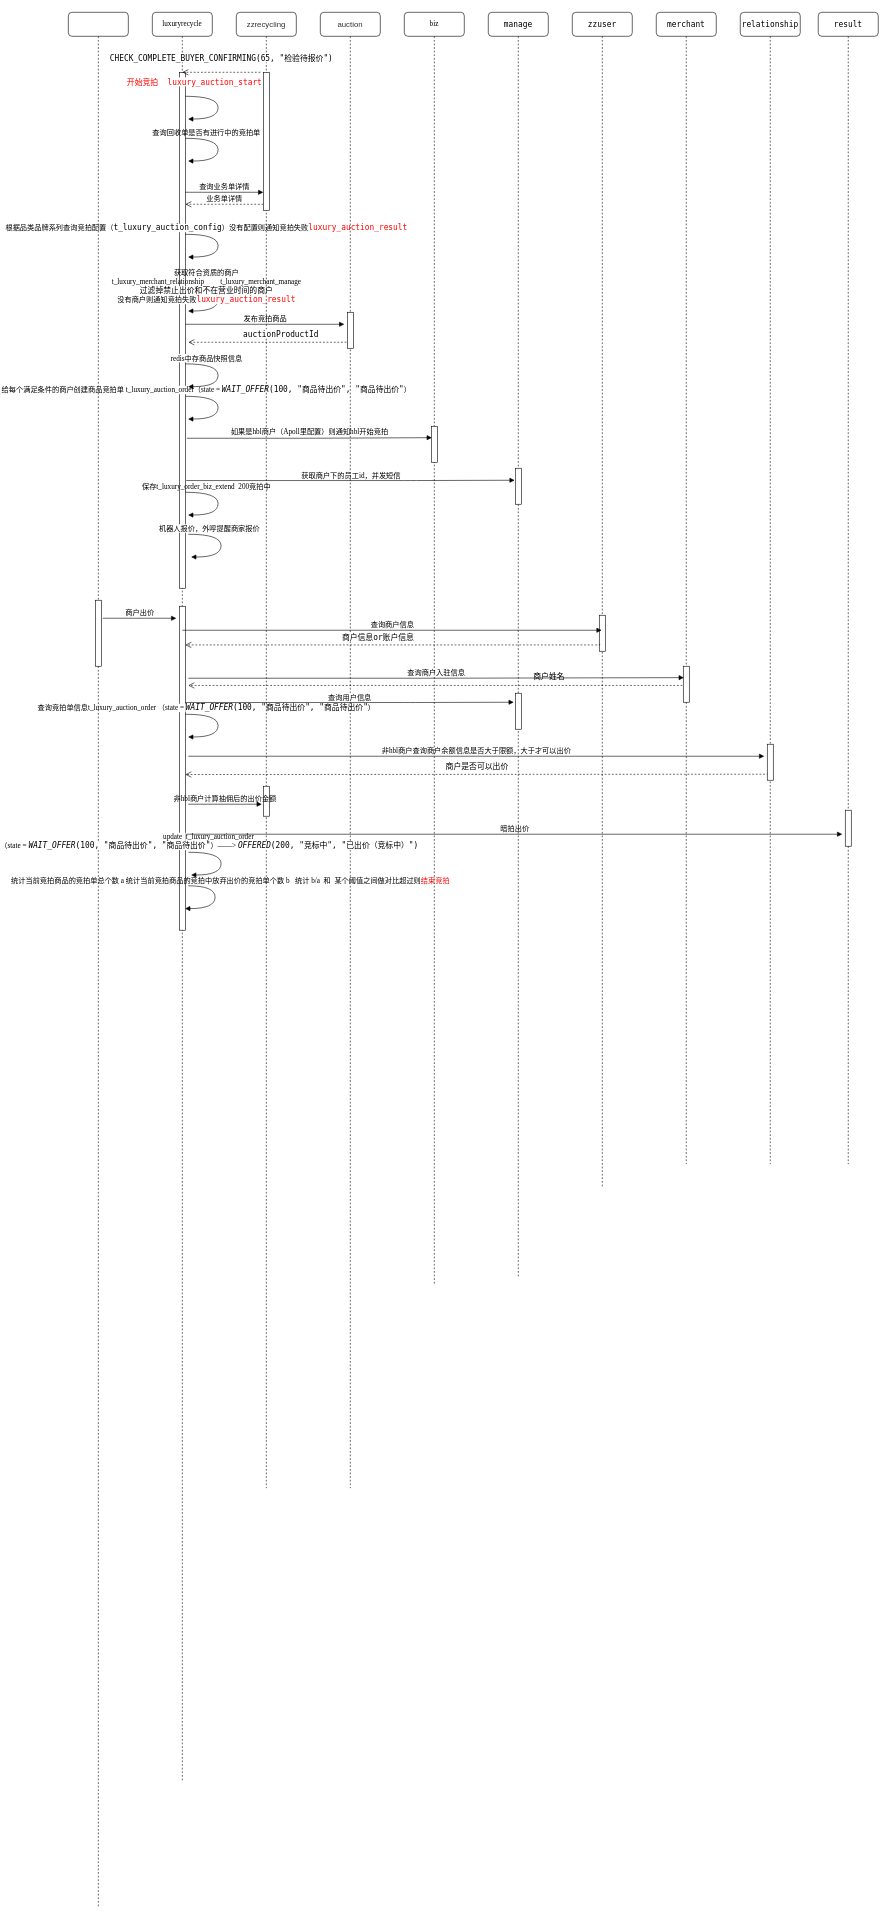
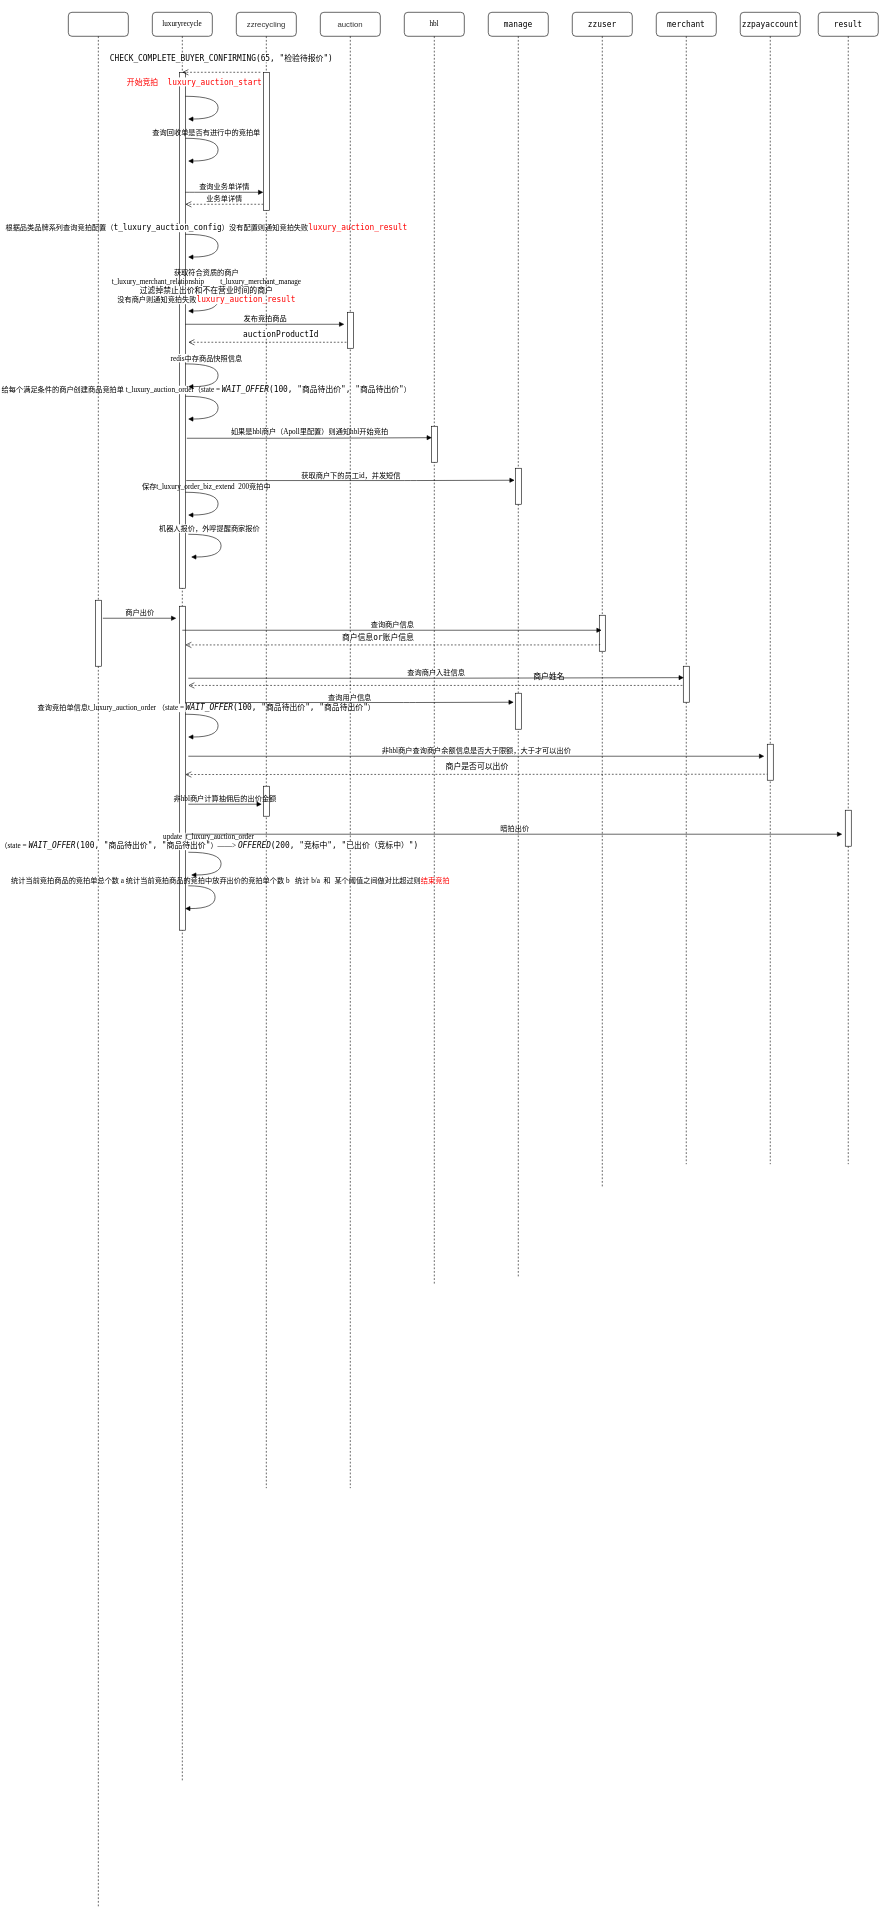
node "biz": label "biz" -> "hbl"
node "relationship": label "relationship" -> "zzpayaccount"
